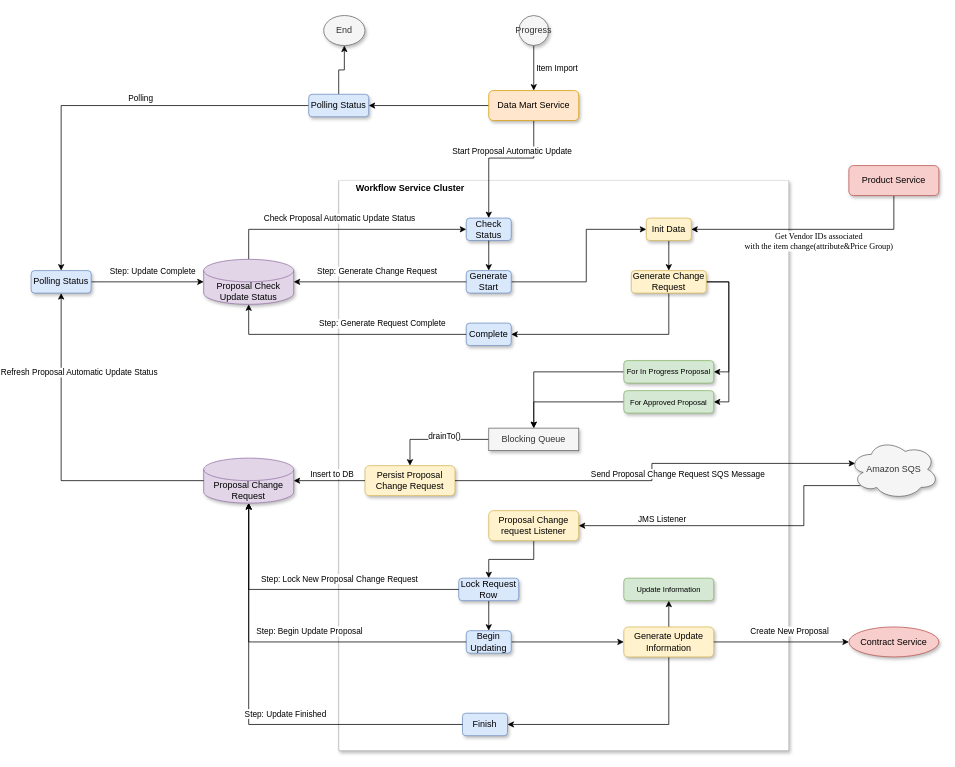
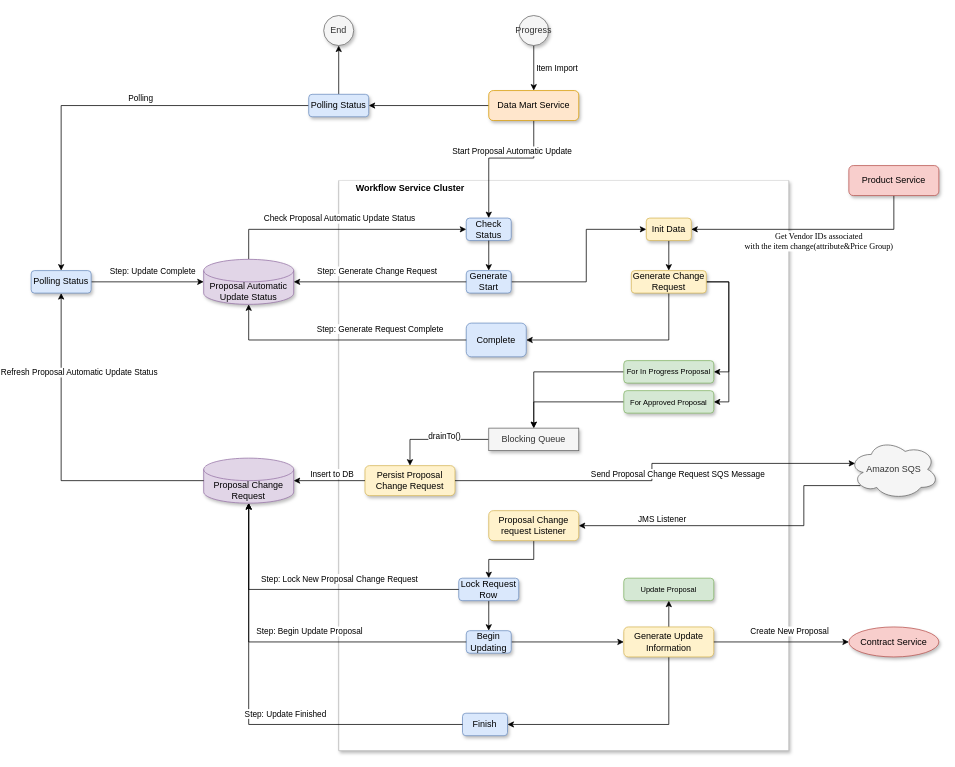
node "End": size 41x30 -> 30x30
node "Proposal Check Update Status": label "Proposal Check Update Status" -> "Proposal Automatic Update Status"
node "Complete": size 45x23 -> 60x34
node "Update Information": label "Update Information" -> "Update Proposal"
